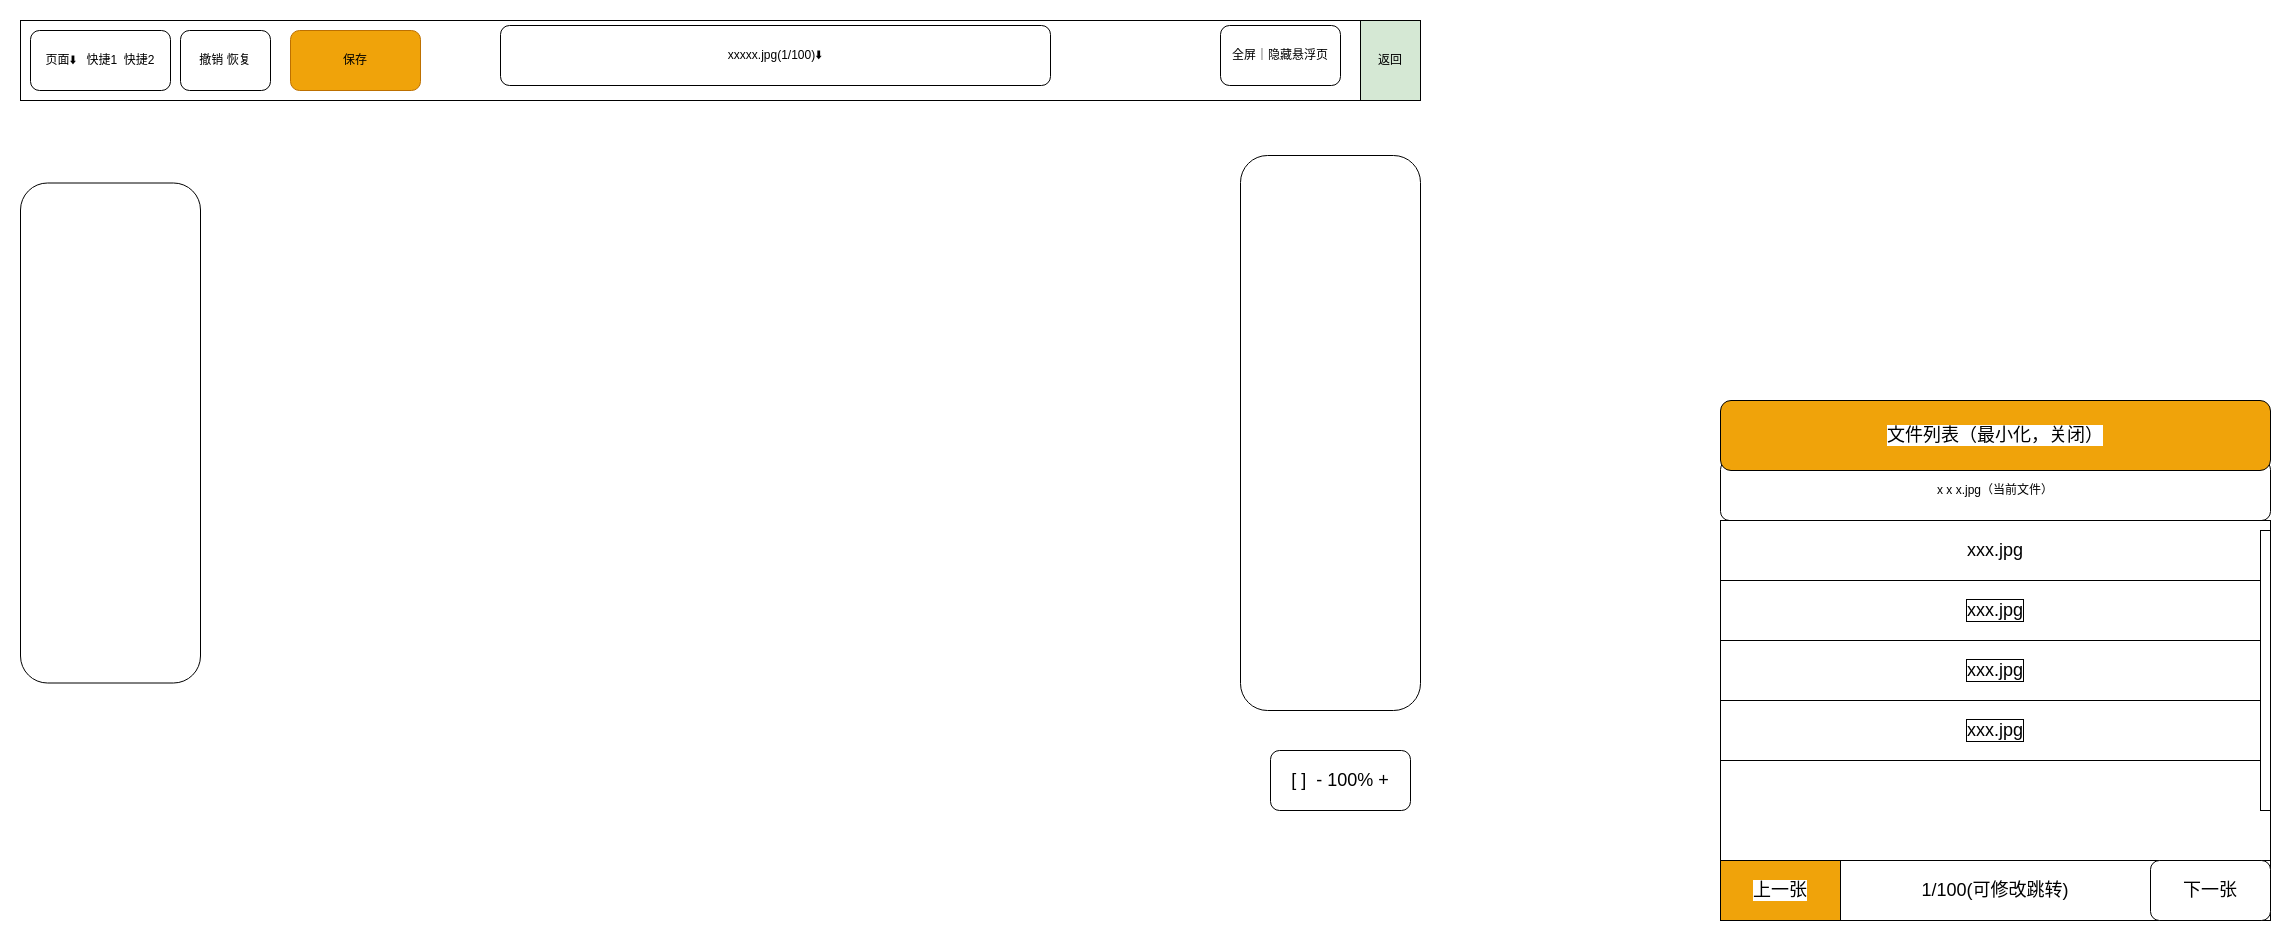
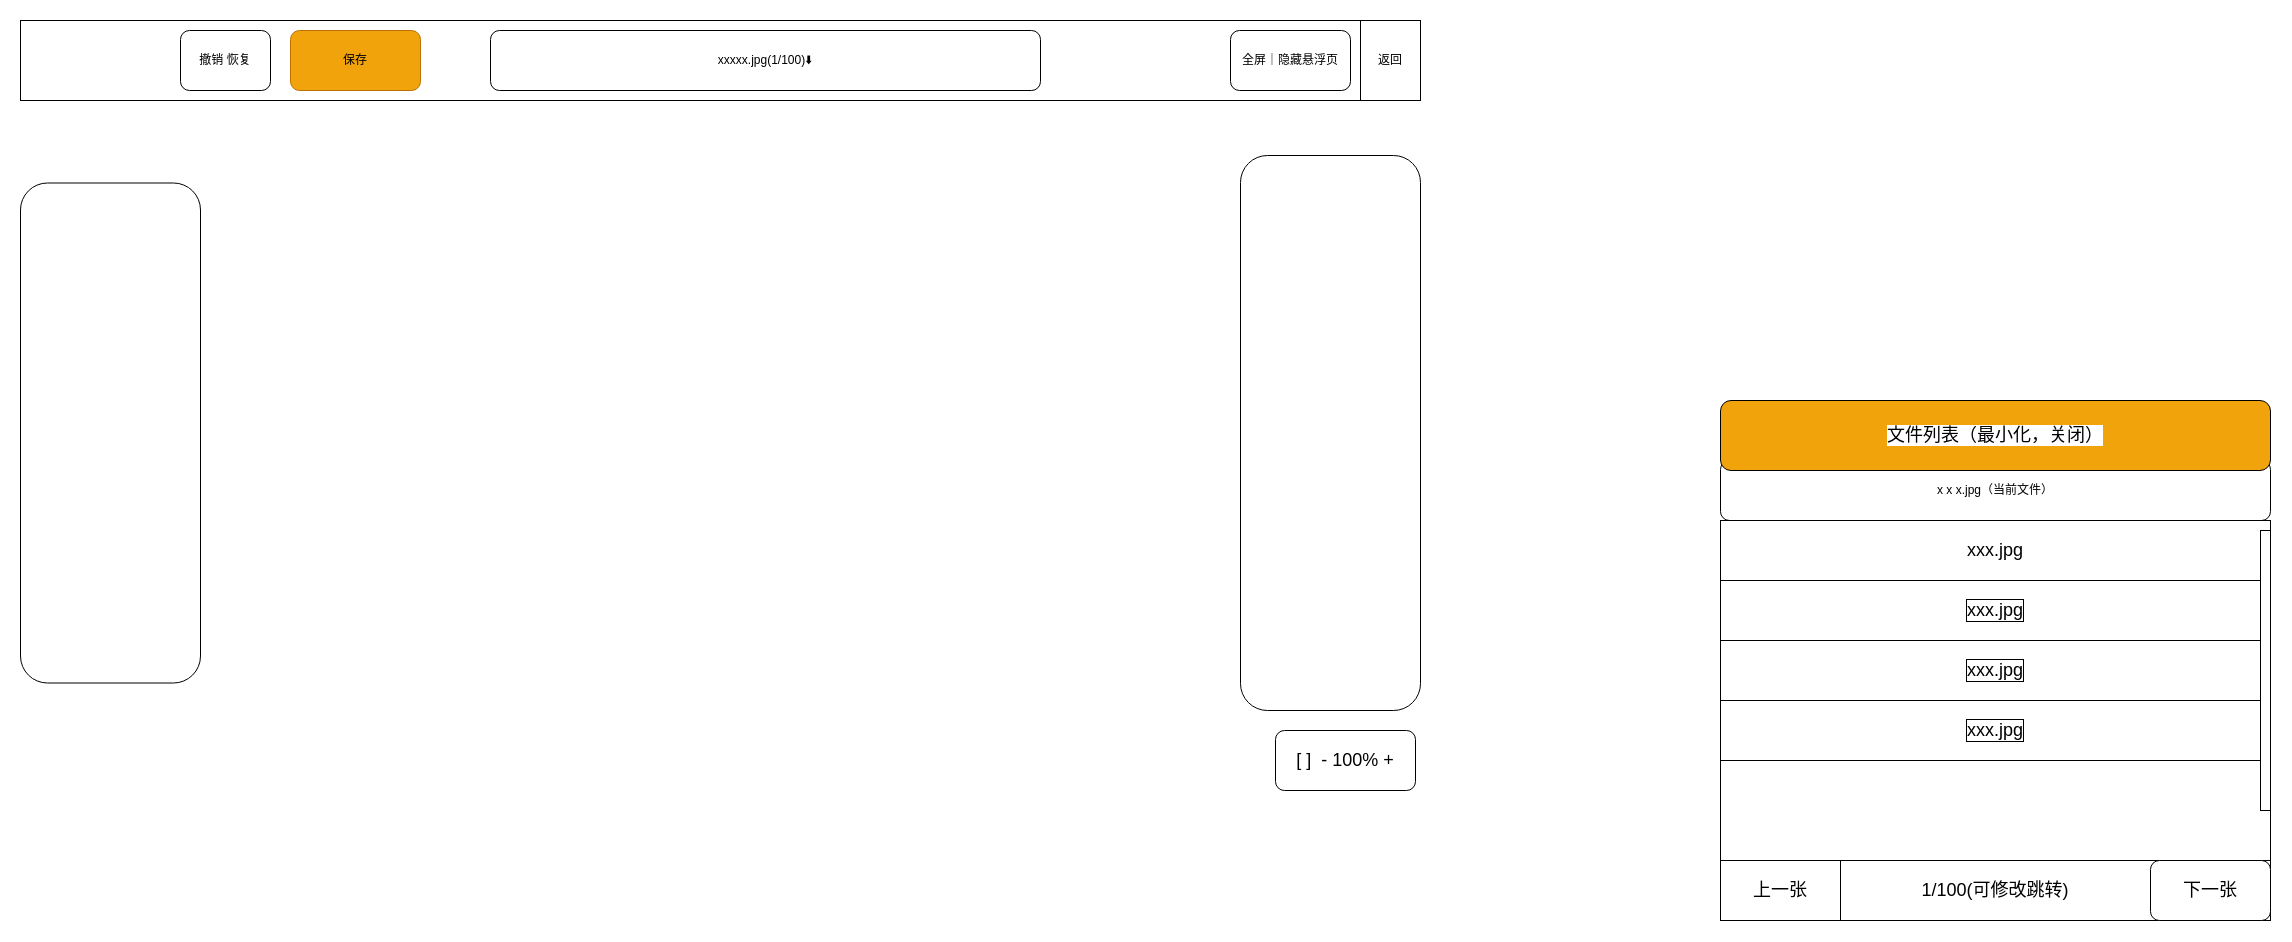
node "xxxxx.jpg(1/100)⬇️": moved (776, 56) -> (766, 61)
node "全屏｜隐藏悬浮页": moved (1281, 56) -> (1291, 61)
node "页面⬇️ 快捷1 快捷2": removed
node "返回": fillcolor #d5e8d4 -> #ffffff
node "[ ] - 100% +": moved (1341, 781) -> (1346, 761)
node "上一张": fillcolor #f0a30a -> #ffffff
